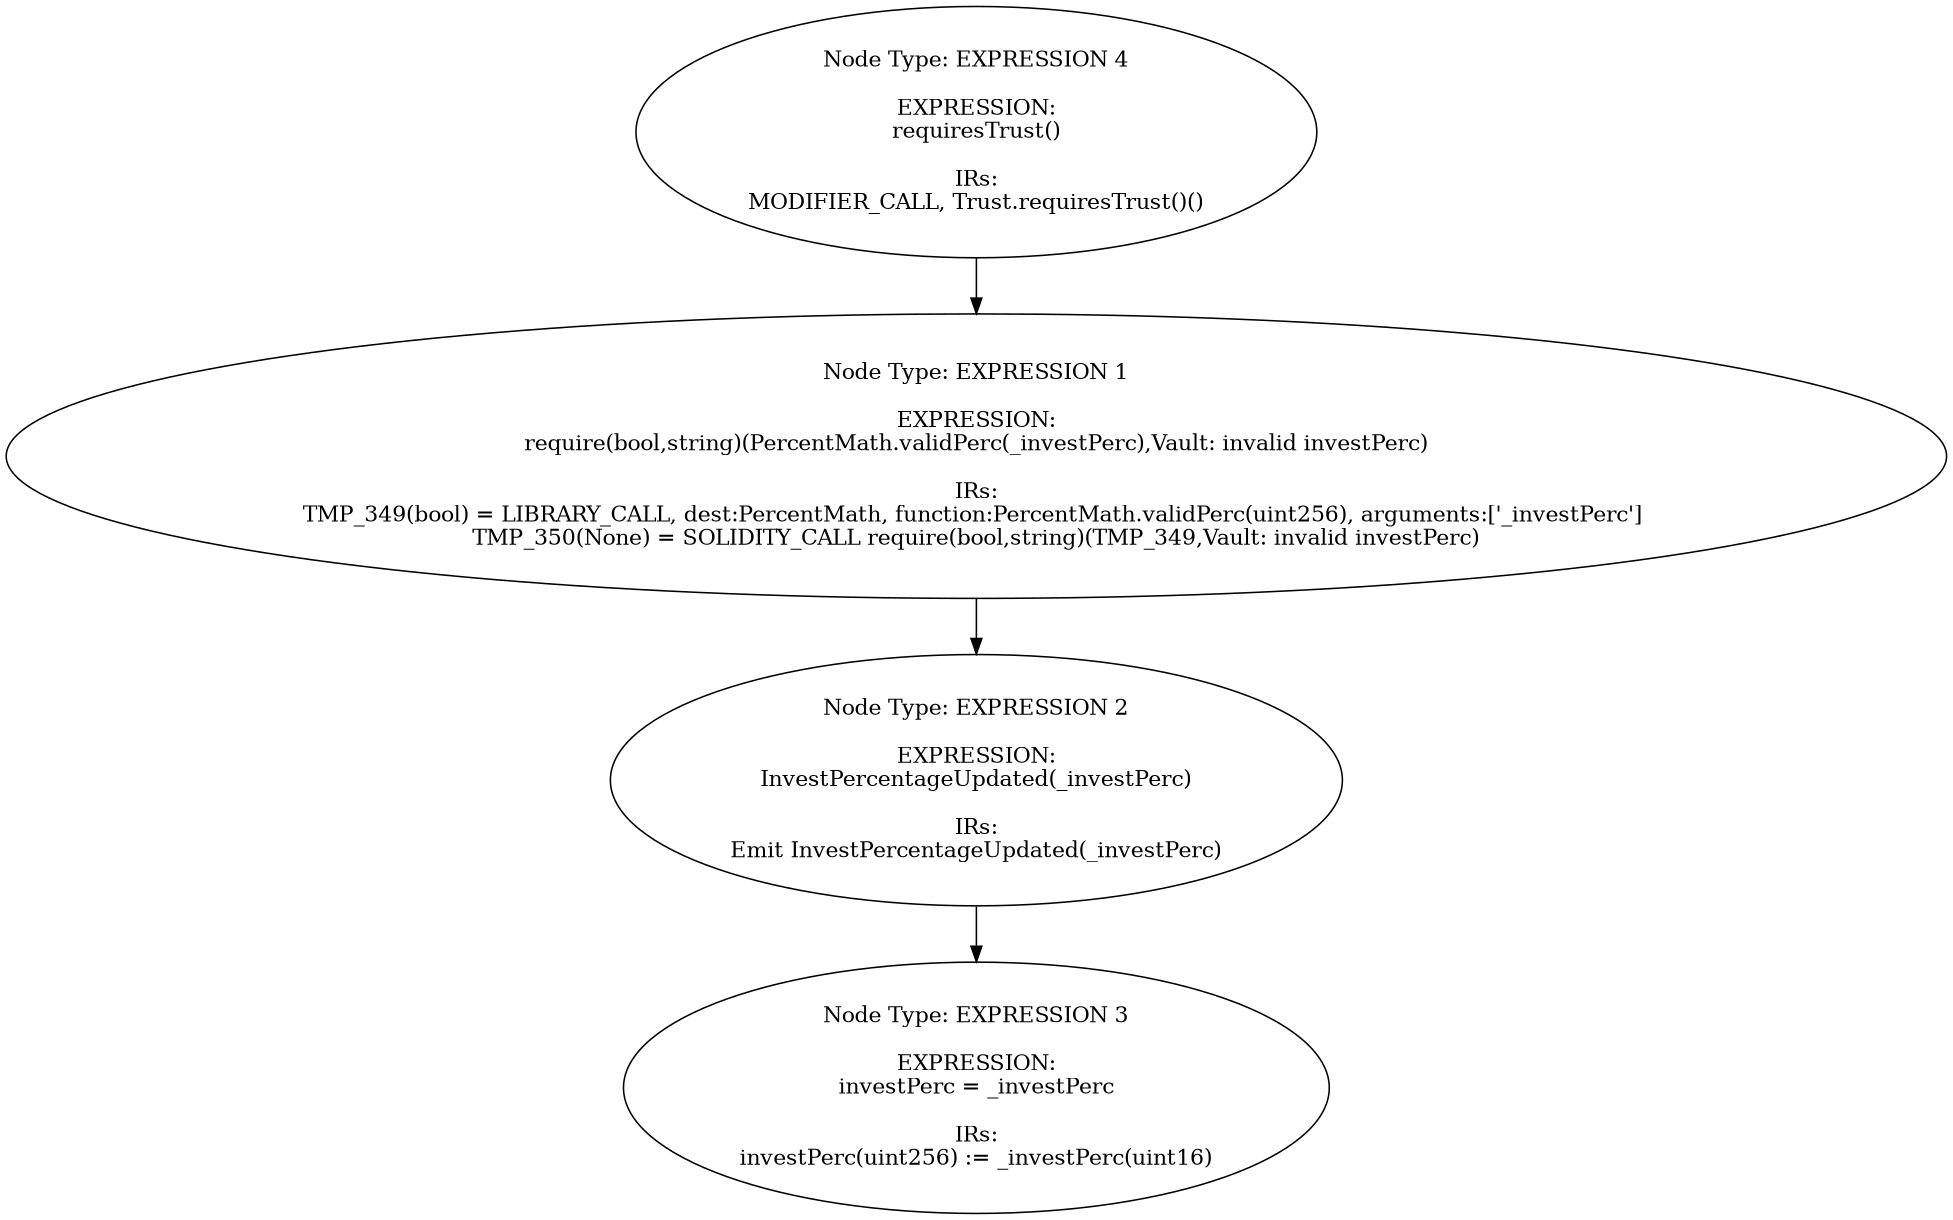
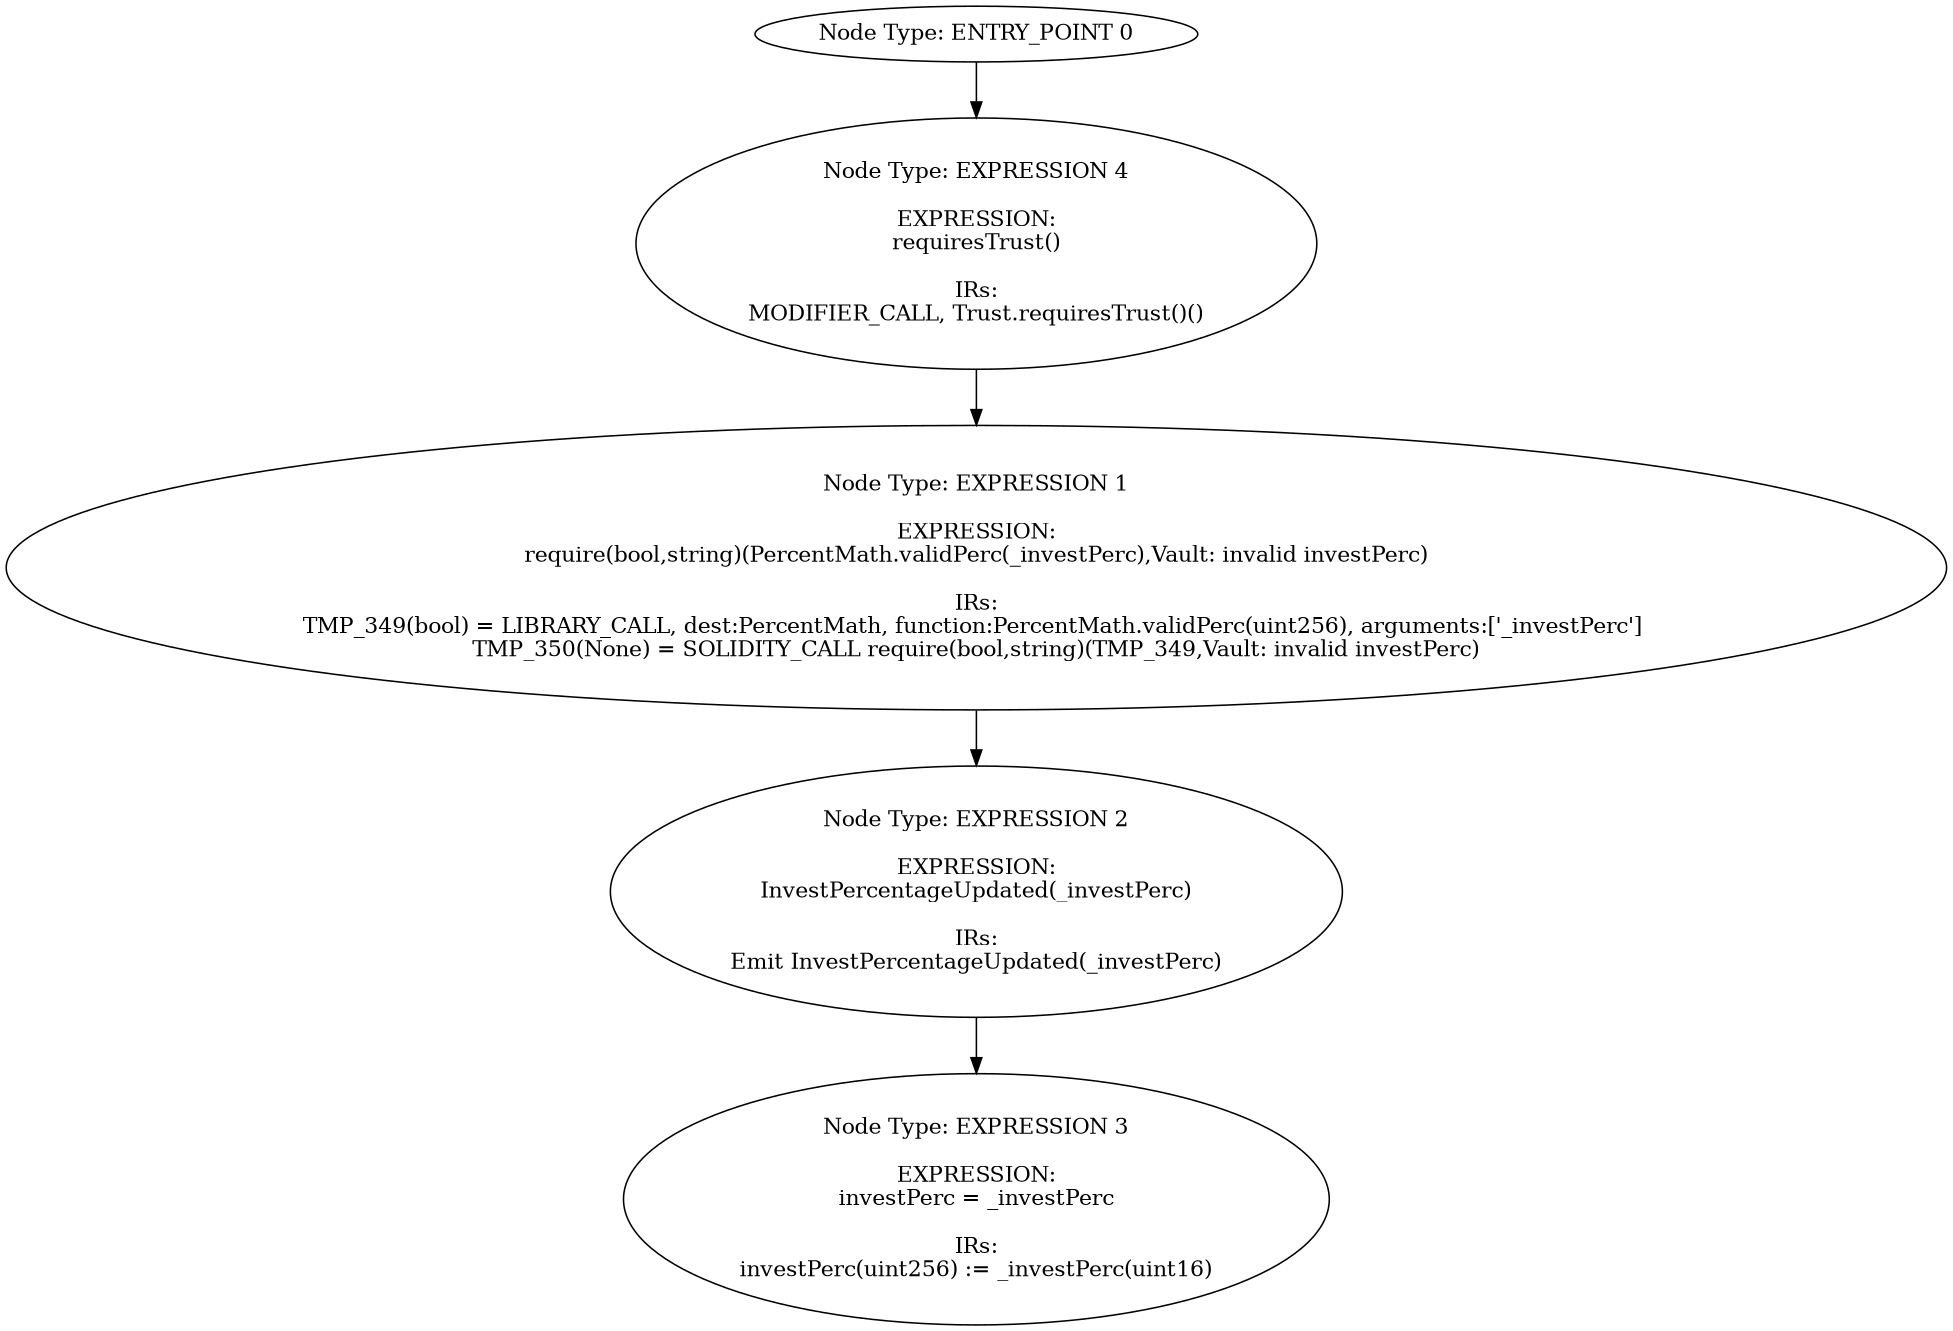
node "Node Type: ENTRY_POINT 0": added
